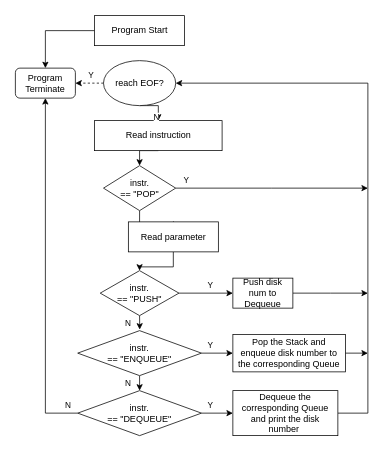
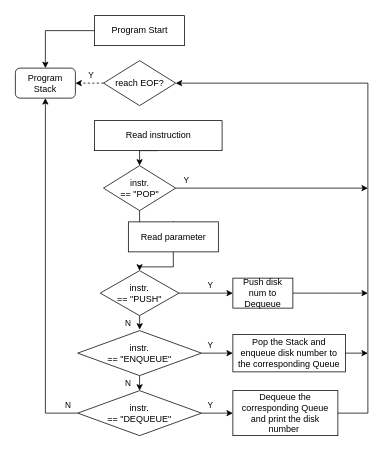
node "Program Terminate": label "Program Terminate" -> "Program Stack"
node "reach EOF?": shape ellipse -> diamond
edge "reach EOF?" -> "Read instruction": removed, label "N"
